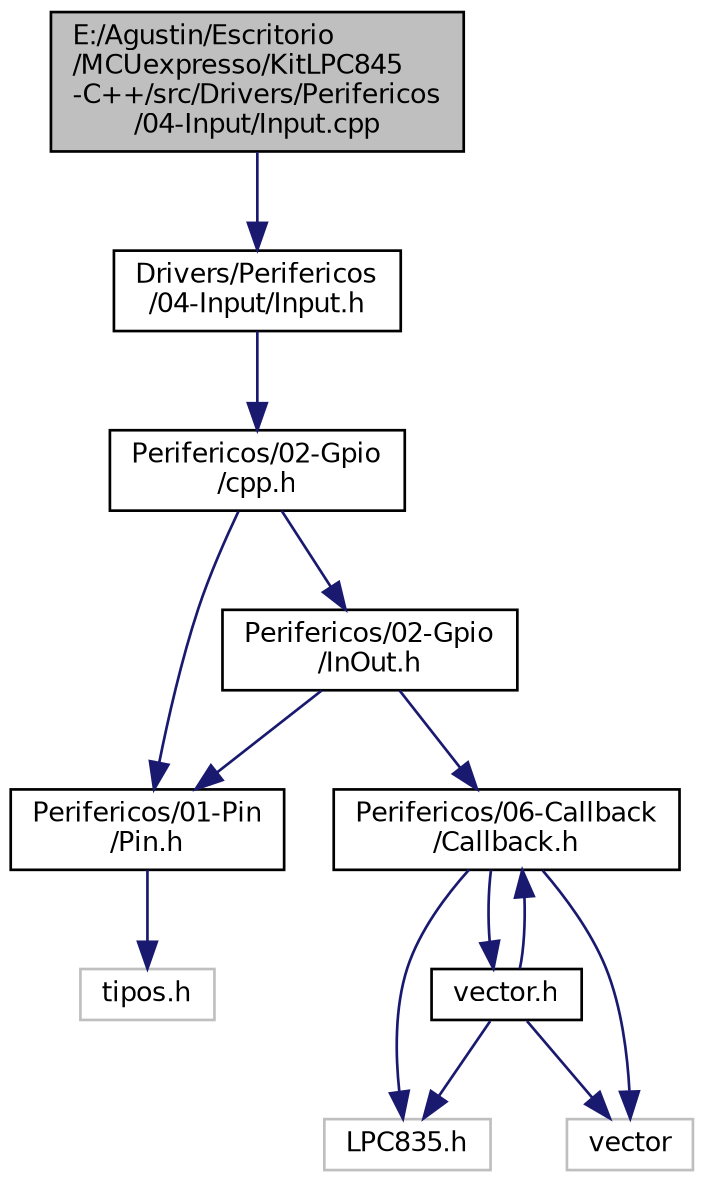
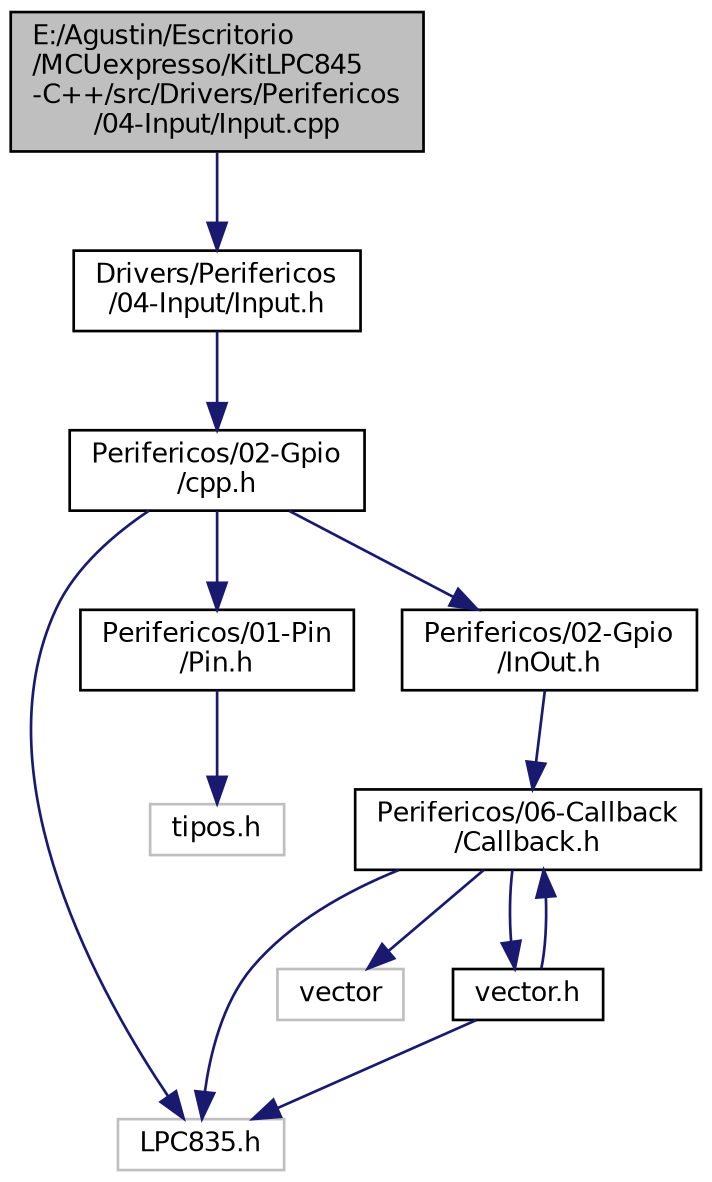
edge "Perifericos/02-Gpio /InOut.h" -> "Perifericos/01-Pin /Pin.h": removed
edge "Perifericos/02-Gpio /cpp.h" -> "LPC835.h": added
edge "vector.h" -> "vector": removed
